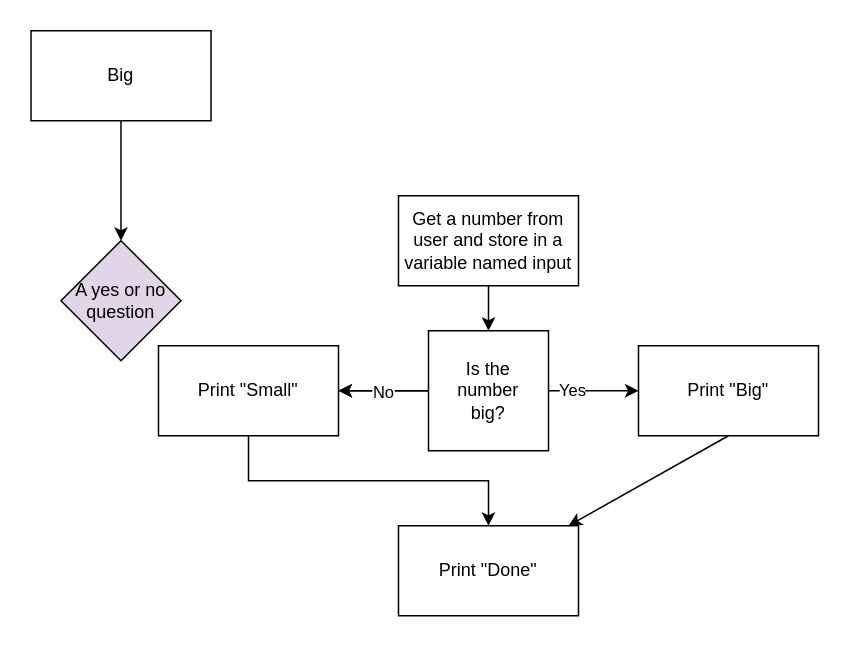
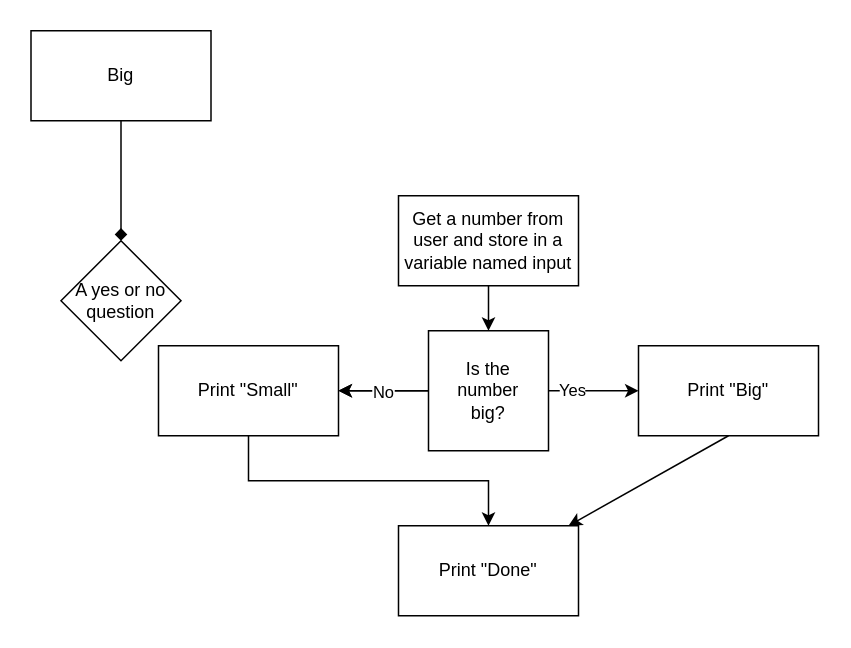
edge "Big" -> "A yes or no question": arrowhead classic -> diamond
node "A yes or no question": fillcolor #e1d5e7 -> #ffffff
